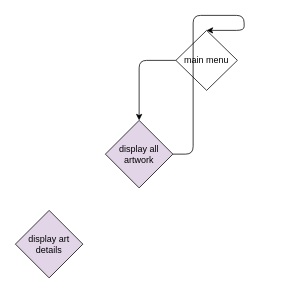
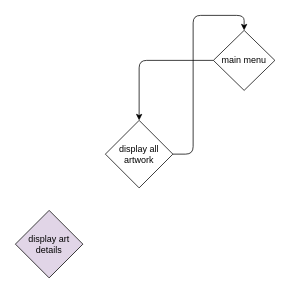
node "main menu": moved (207, 60) -> (244, 60)
node "display all artwork": fillcolor #e1d5e7 -> #ffffff
